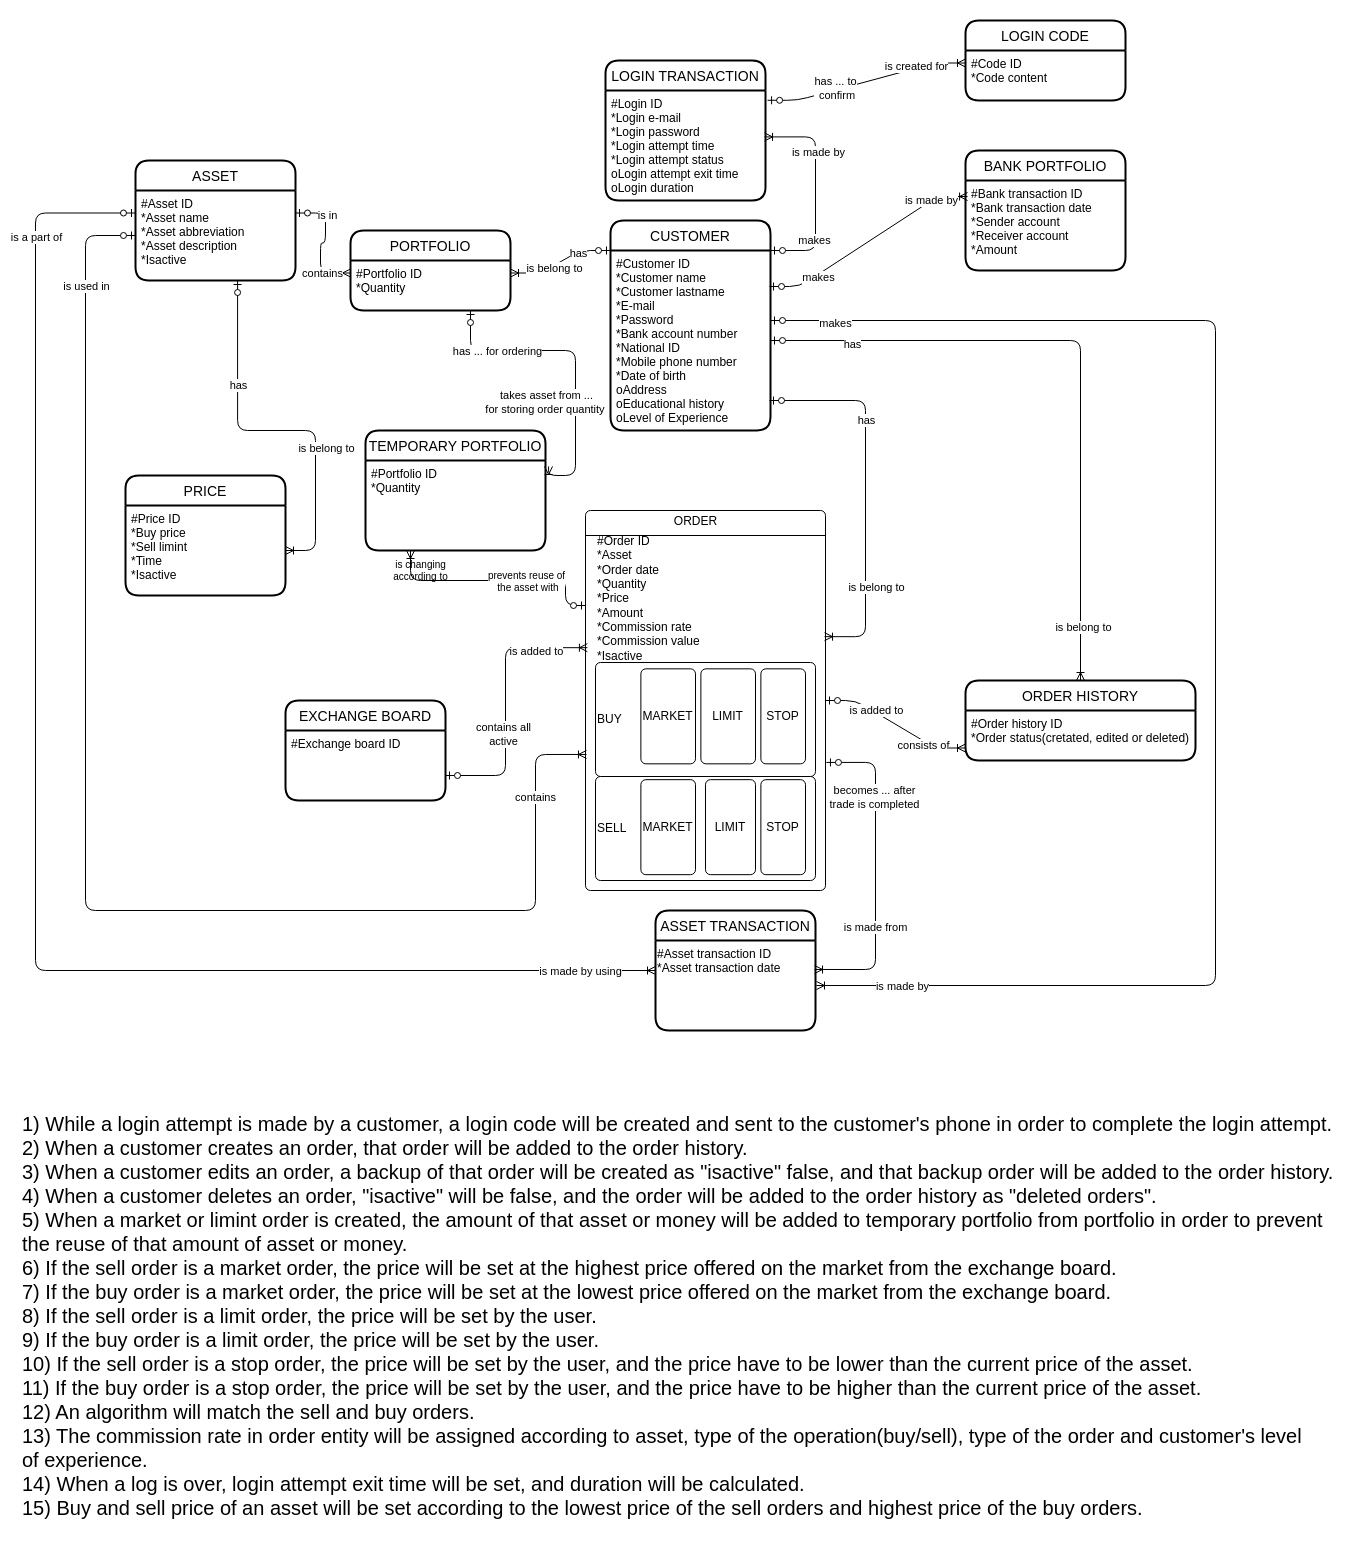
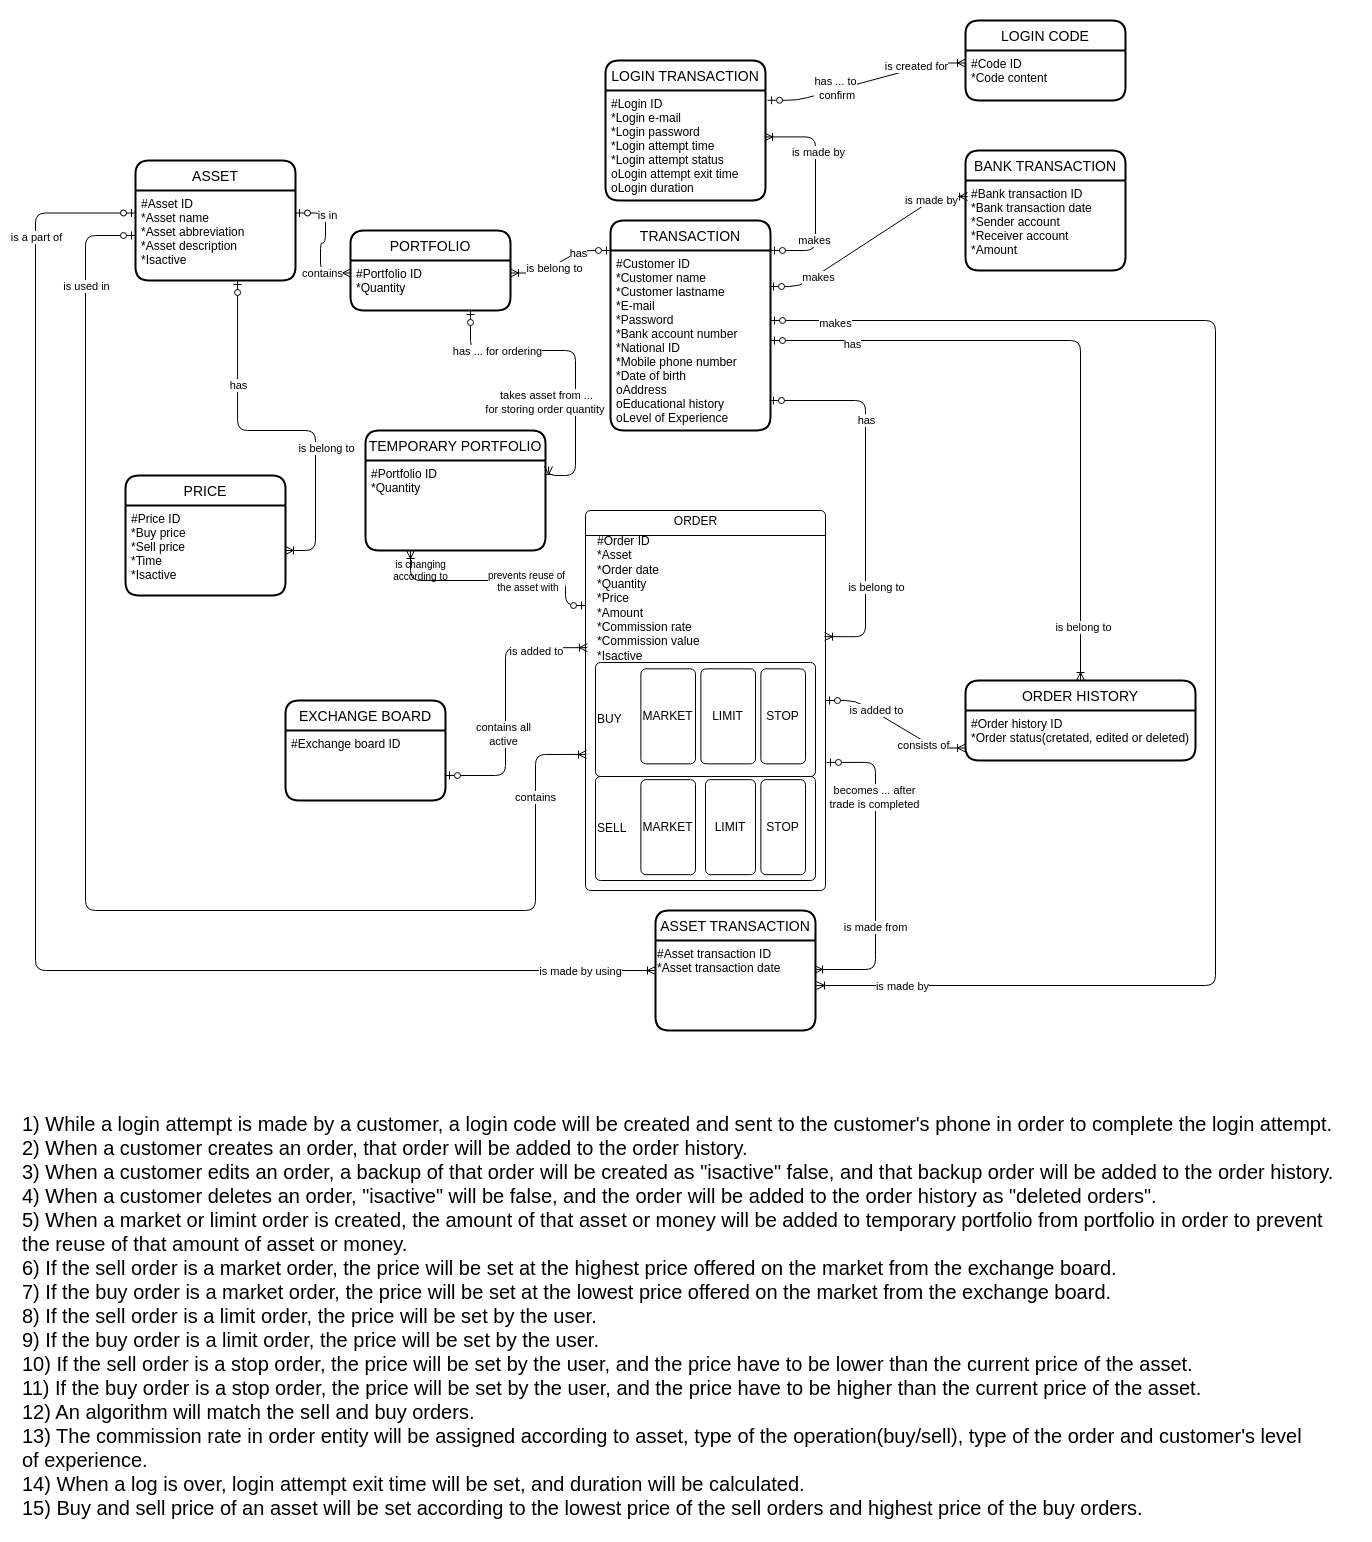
node "BANK PORTFOLIO": label "BANK PORTFOLIO" -> "BANK TRANSACTION"
node "CUSTOMER": label "CUSTOMER" -> "TRANSACTION"
node "#Price ID *Buy price *Sell limint *Time *Isactive": label "#Price ID *Buy price *Sell limint *Time *Isactive" -> "#Price ID *Buy price *Sell price *Time *Isactive"
